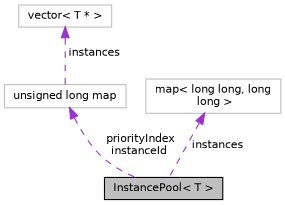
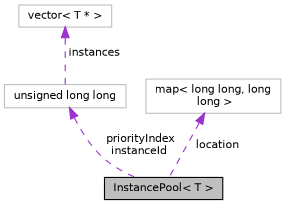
node "unsigned long map": label "unsigned long map" -> "unsigned long long"
edge "InstancePool< T >" -> "map< long long, long long >": label " instances" -> " location"
